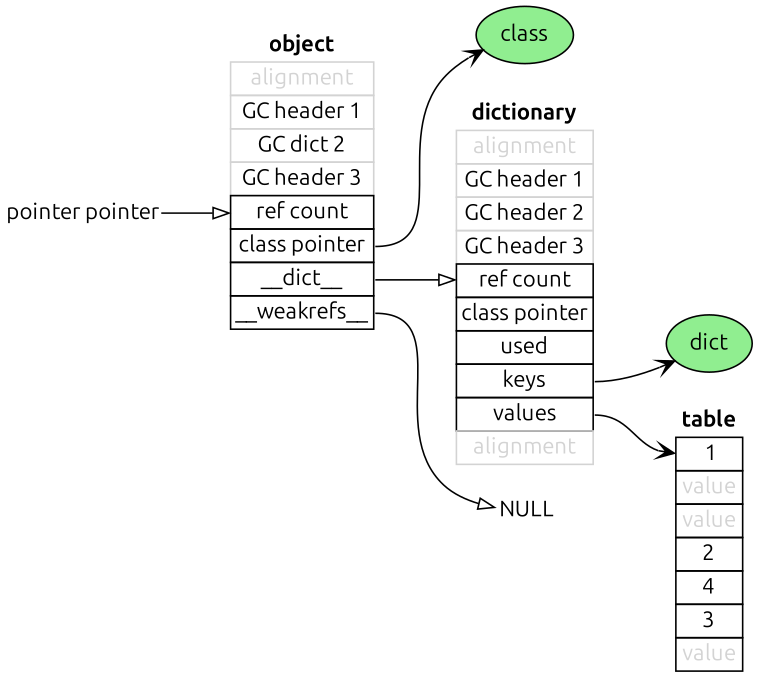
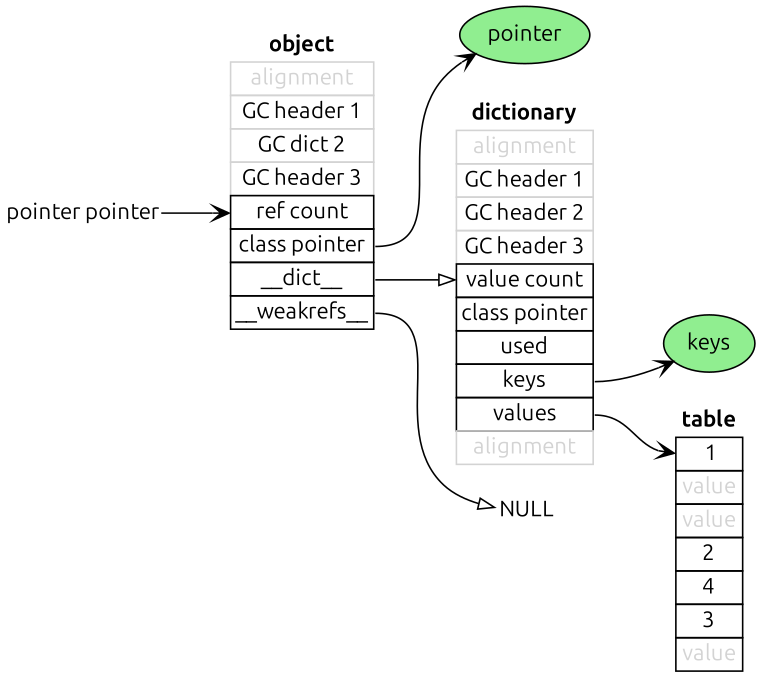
node "class": label "class" -> "pointer"
edge "pointer pointer" -> "object": arrowhead onormal -> vee
node "dictionary": text "ref count" -> "value count"
node "dict": label "dict" -> "keys"
